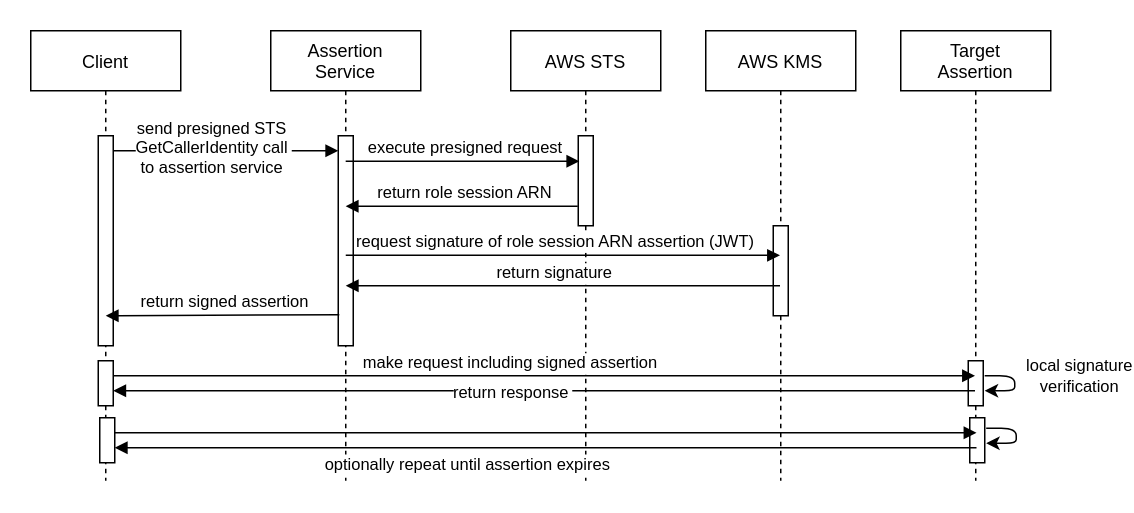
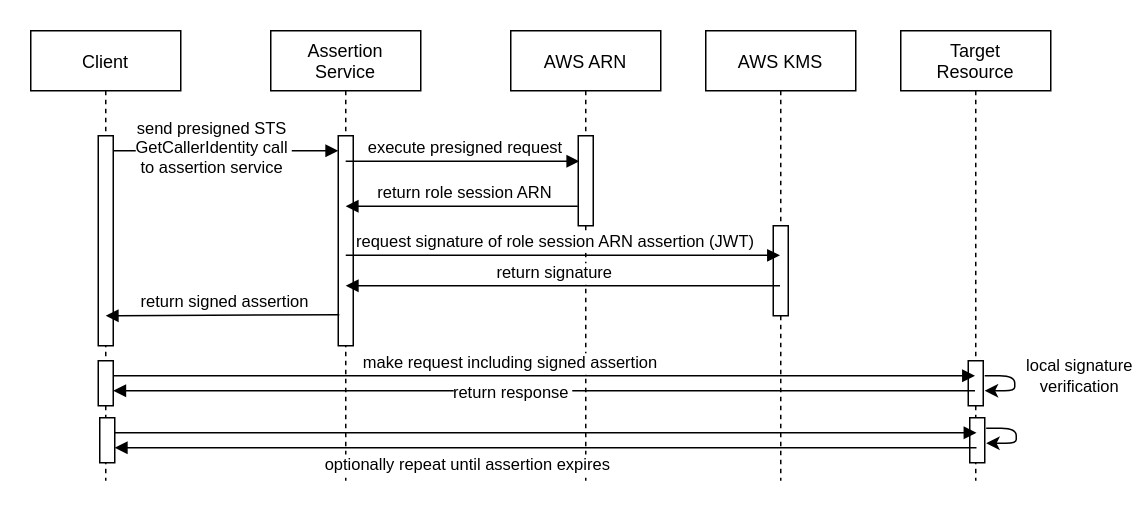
node "Target Assertion": label "Target Assertion" -> "Target Resource"
node "AWS STS": label "AWS STS" -> "AWS ARN"
